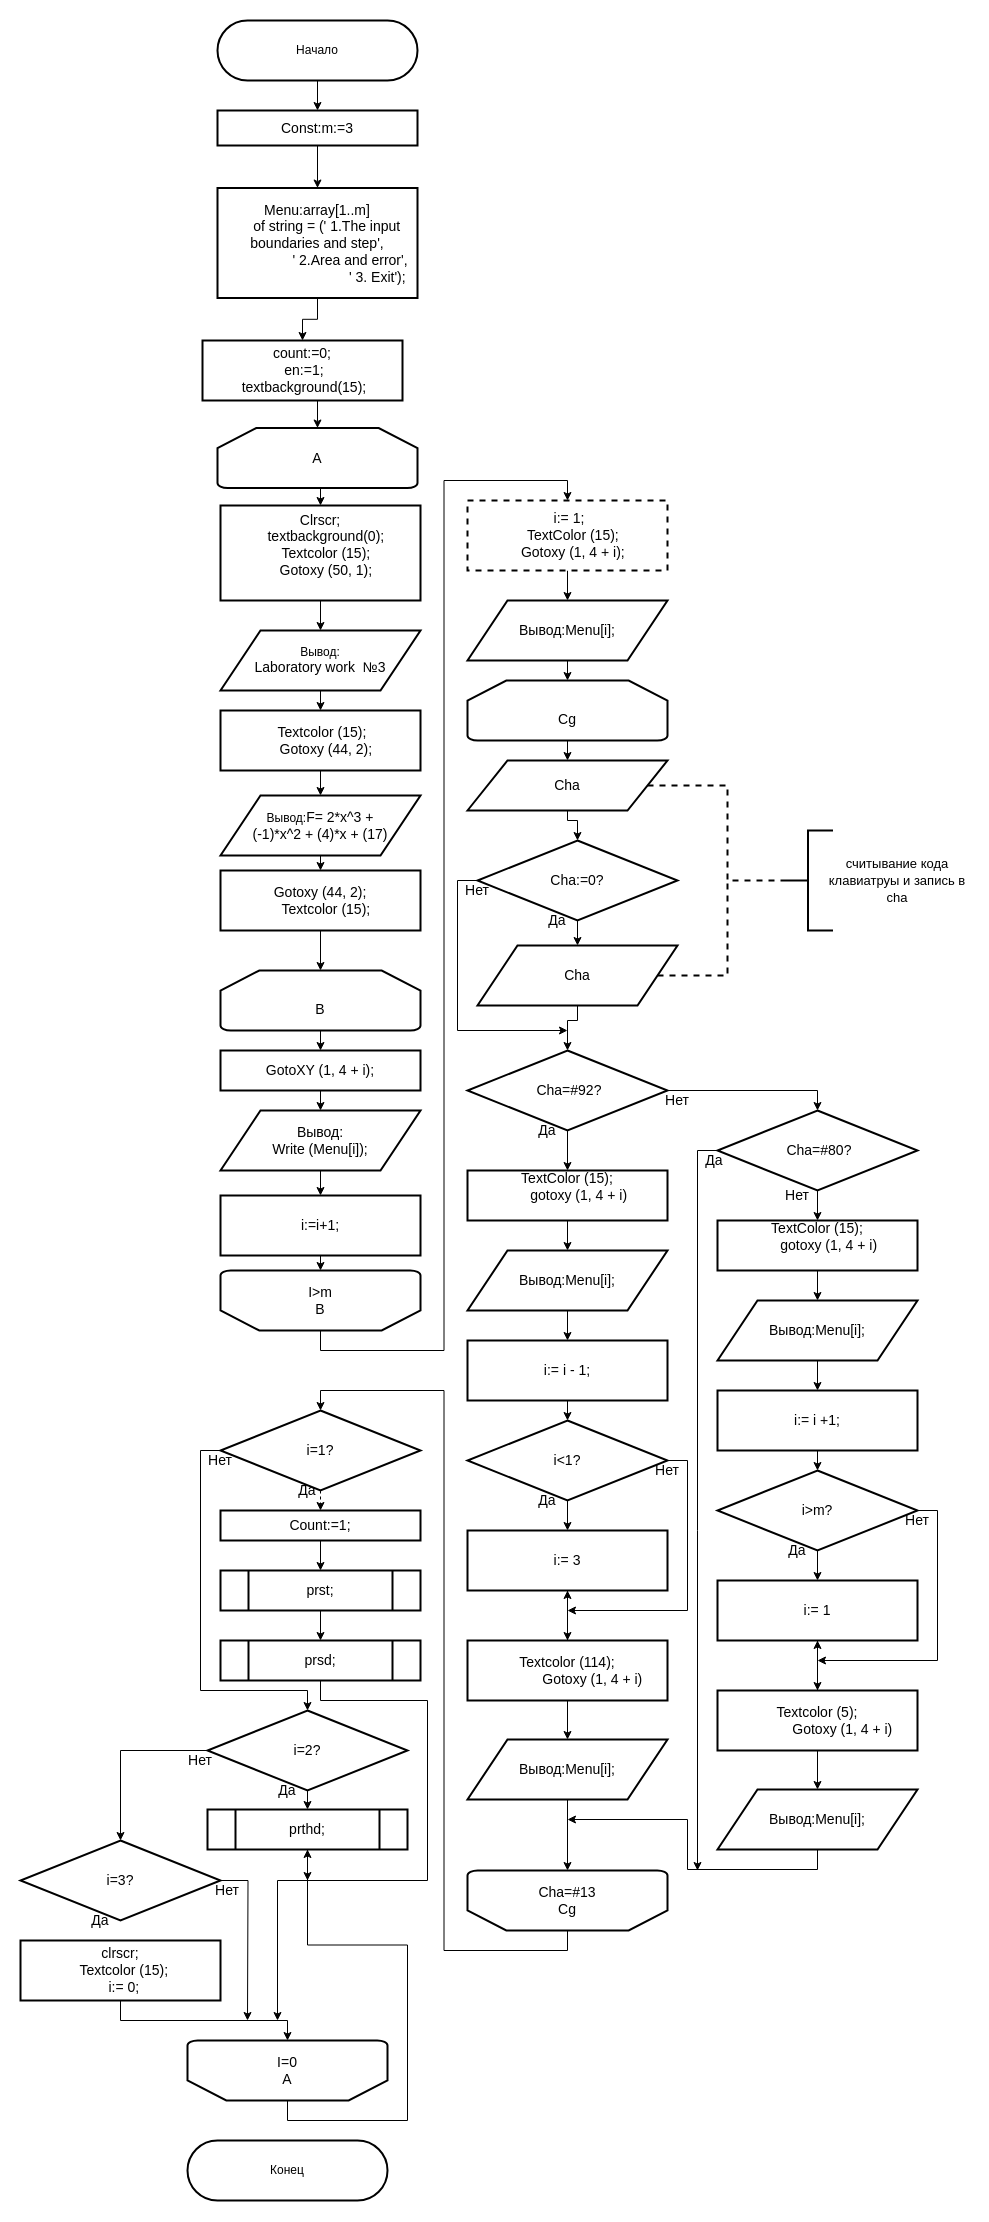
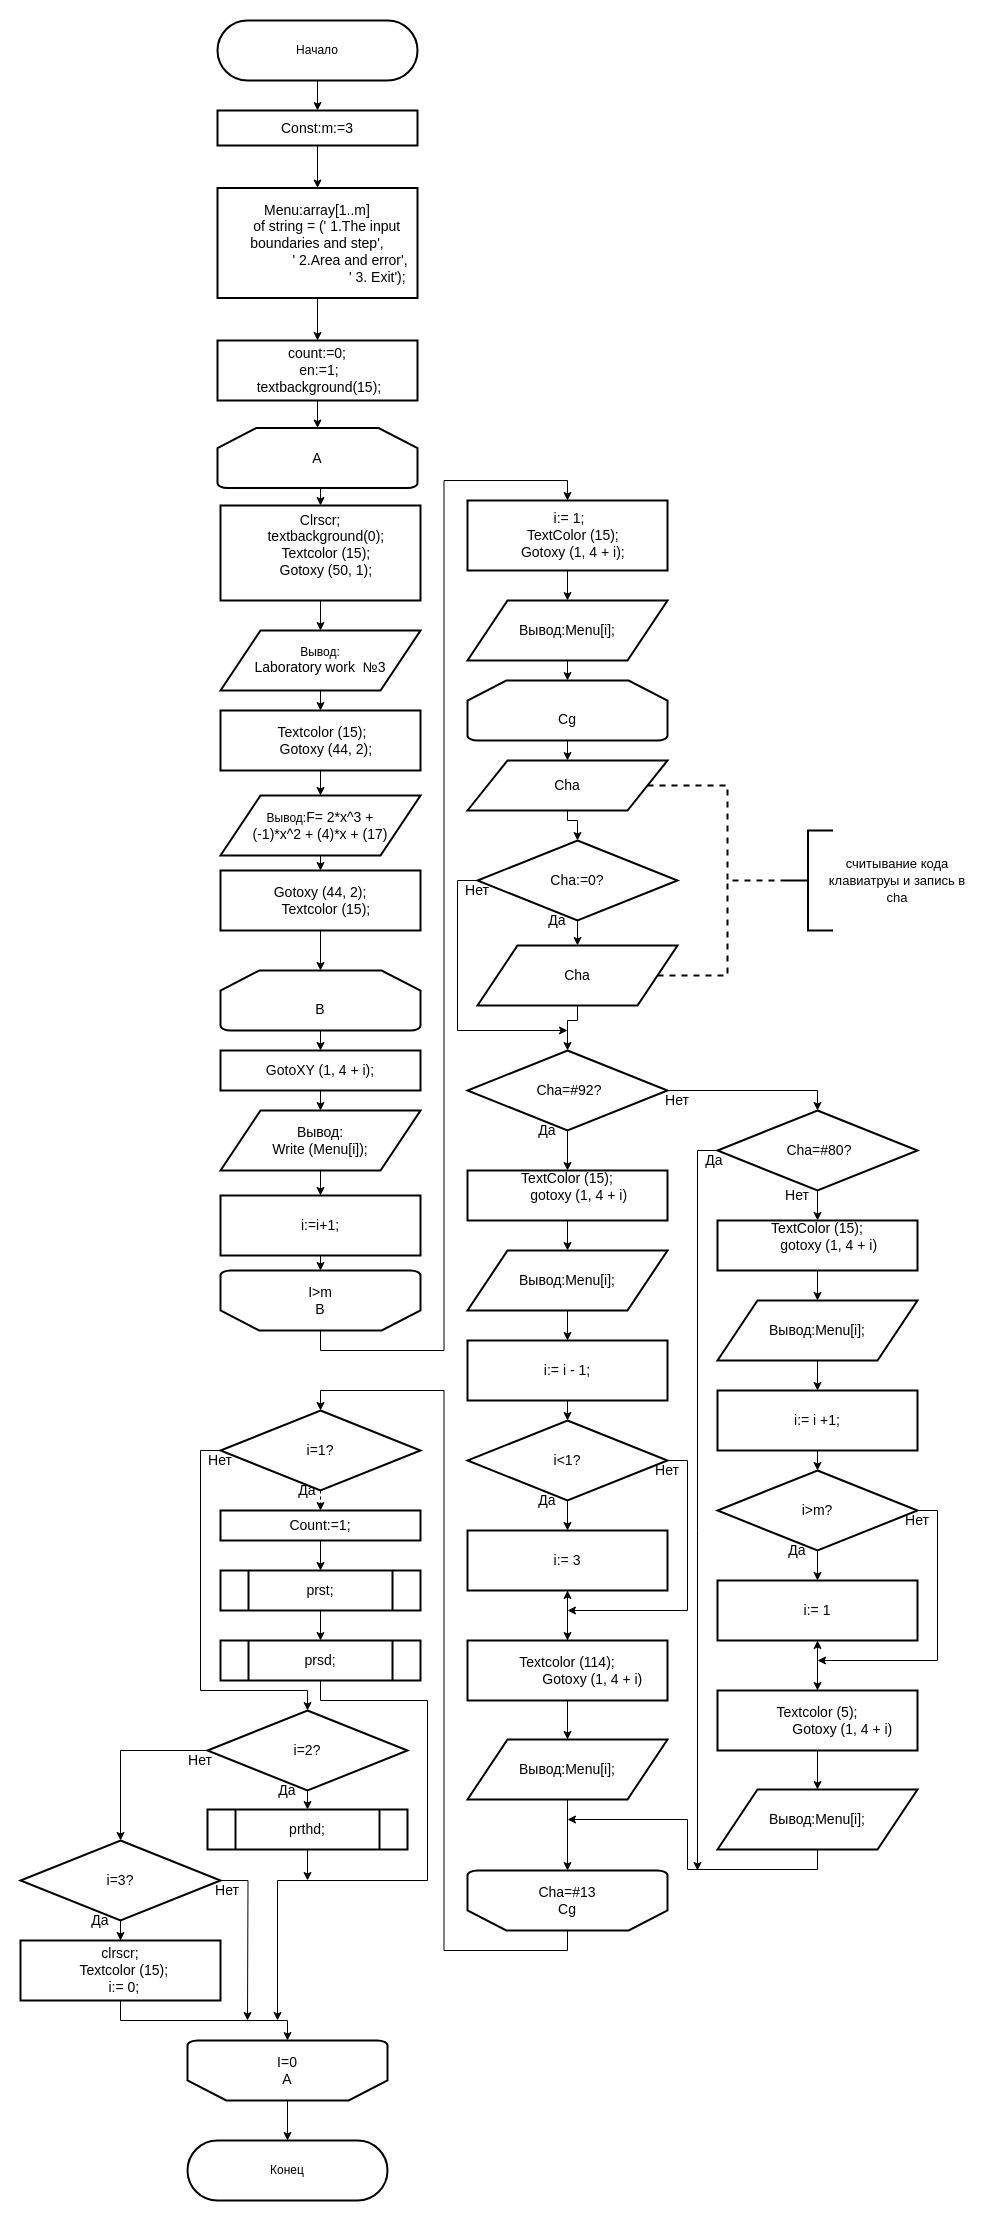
node "count:=0; en:=1; textbackground(15);": moved (303, 371) -> (318, 371)
node "i:= 1; TextColor (15); Gotoxy (1, 4 + i);": style dashed -> solid
edge "i=3?" -> "clrscr; Textcolor (15); i:= 0;": added
edge "I=0 A" -> "prthd;": now "I=0 A" -> "Конец"
